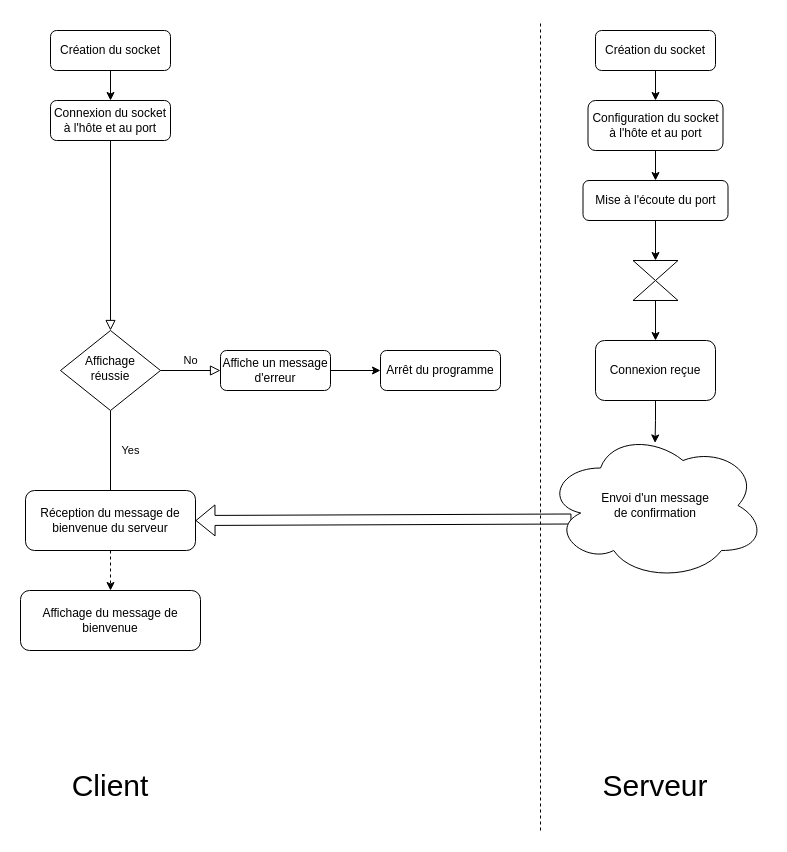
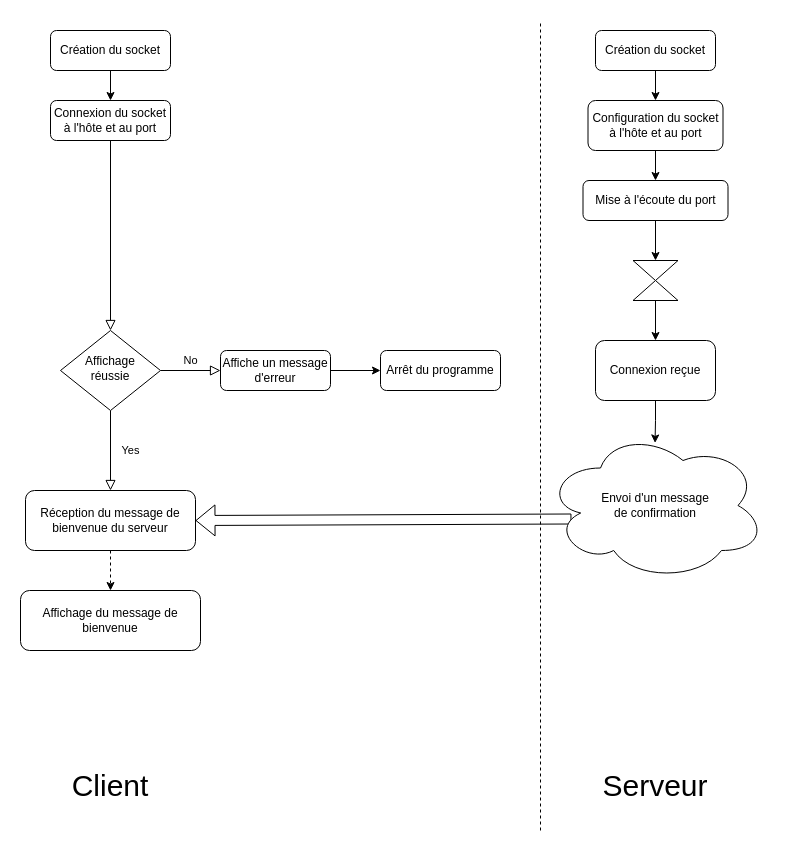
edge "Affichage réussie" -- "Réception du message de bienvenue du serveur": arrowhead none -> block
